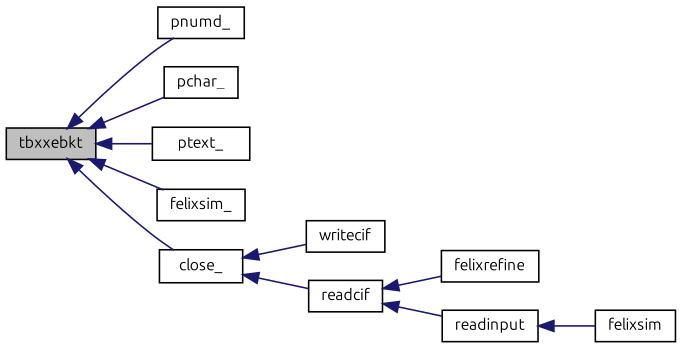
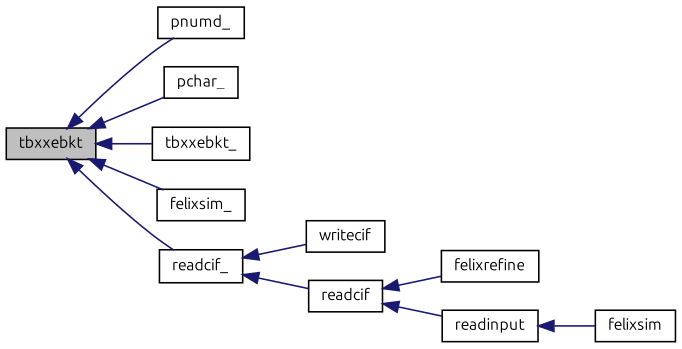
node "ptext_": label "ptext_" -> "tbxxebkt_"
node "close_": label "close_" -> "readcif_"
